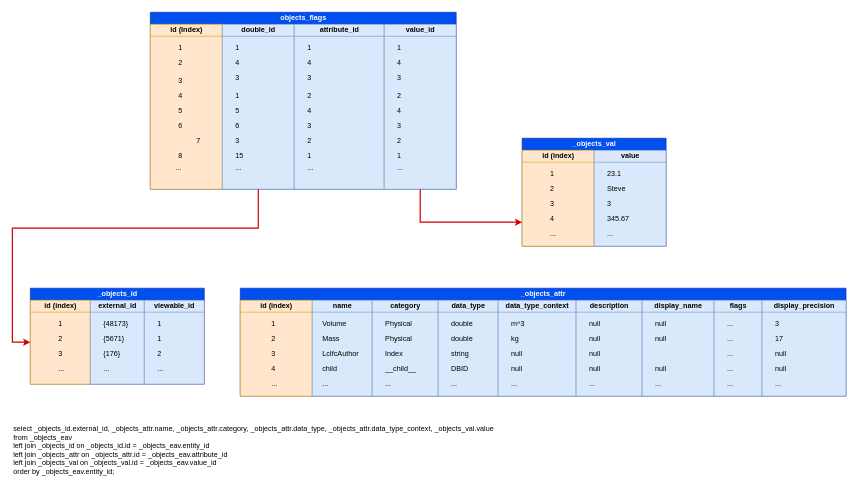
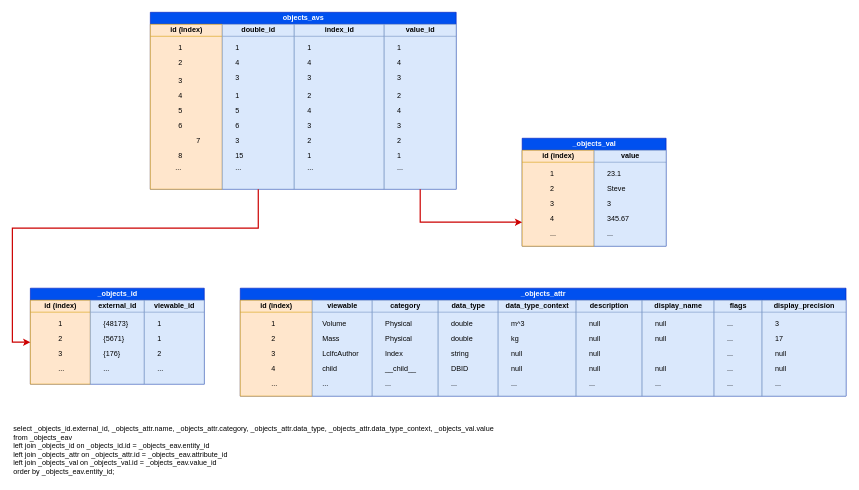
node "objects_flags": label "objects_flags" -> "objects_avs"
node "attribute_id": label "attribute_id" -> "index_id"
node "name": label "name" -> "viewable"
